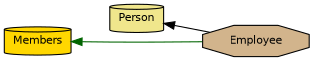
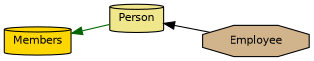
edge "Employee" -> "Members": now "Person" -> "Members"
